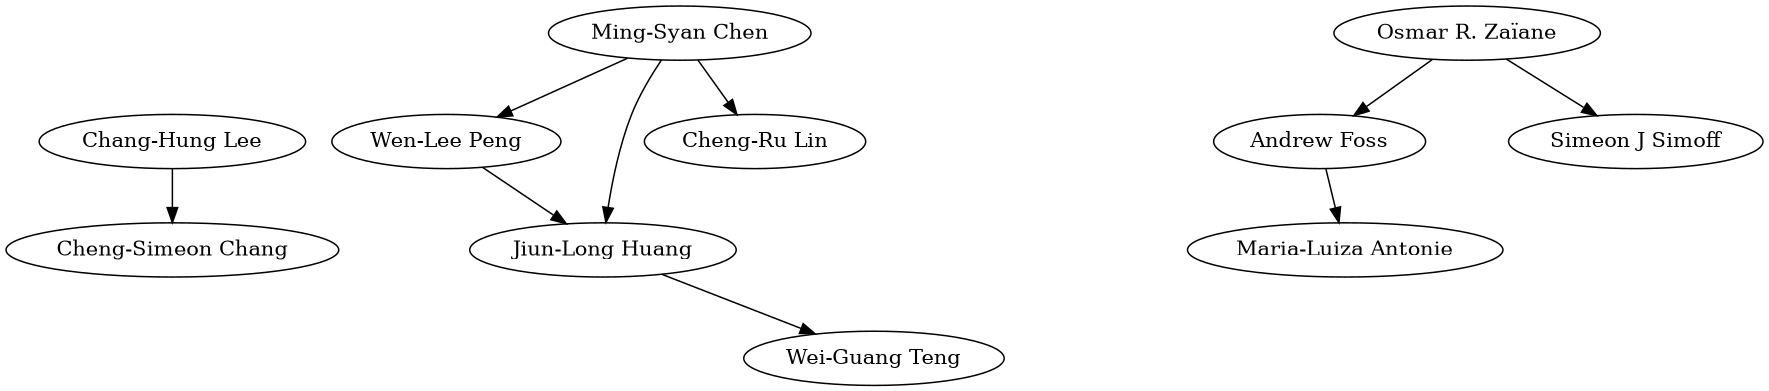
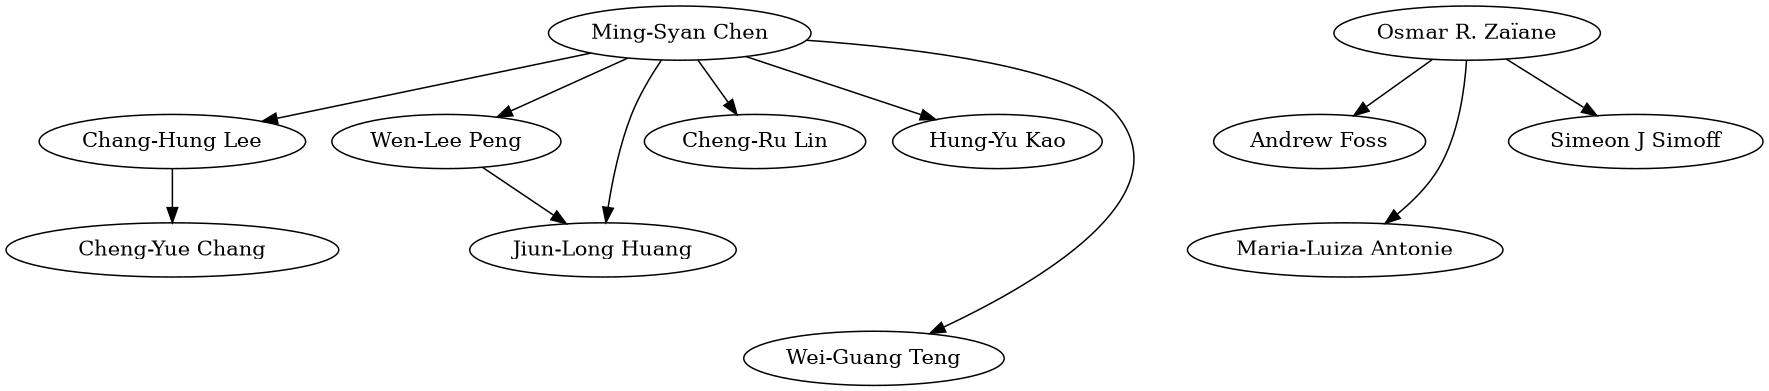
edge "Ming-Syan Chen" -> "Chang-Hung Lee": added
node "Hung-Yu Kao": added
edge "Andrew Foss" -> "Maria-Luiza Antonie": now "Osmar R. Zaïane" -> "Maria-Luiza Antonie"
node "Cheng-Simeon Chang": label "Cheng-Simeon Chang" -> "Cheng-Yue Chang"
edge "Jiun-Long Huang" -> "Wei-Guang Teng": now "Ming-Syan Chen" -> "Wei-Guang Teng"
